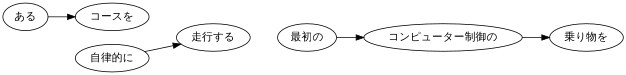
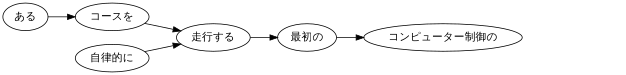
edge "コースを" -> "走行する": added
edge "走行する" -> "最初の": added
node "乗り物を": removed
